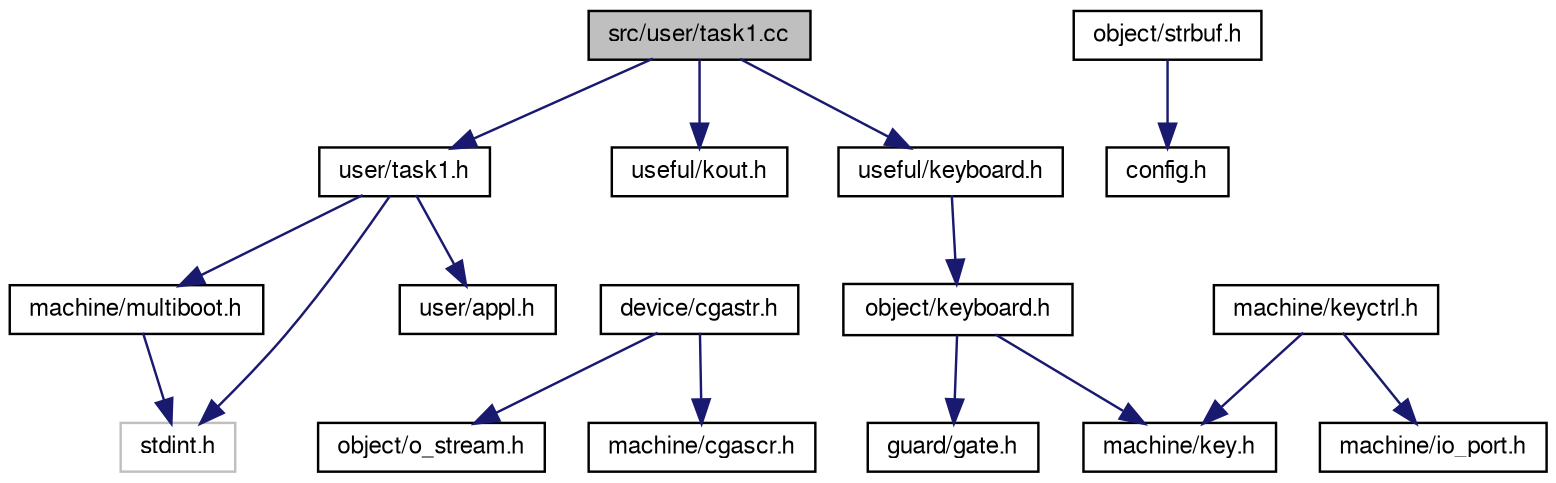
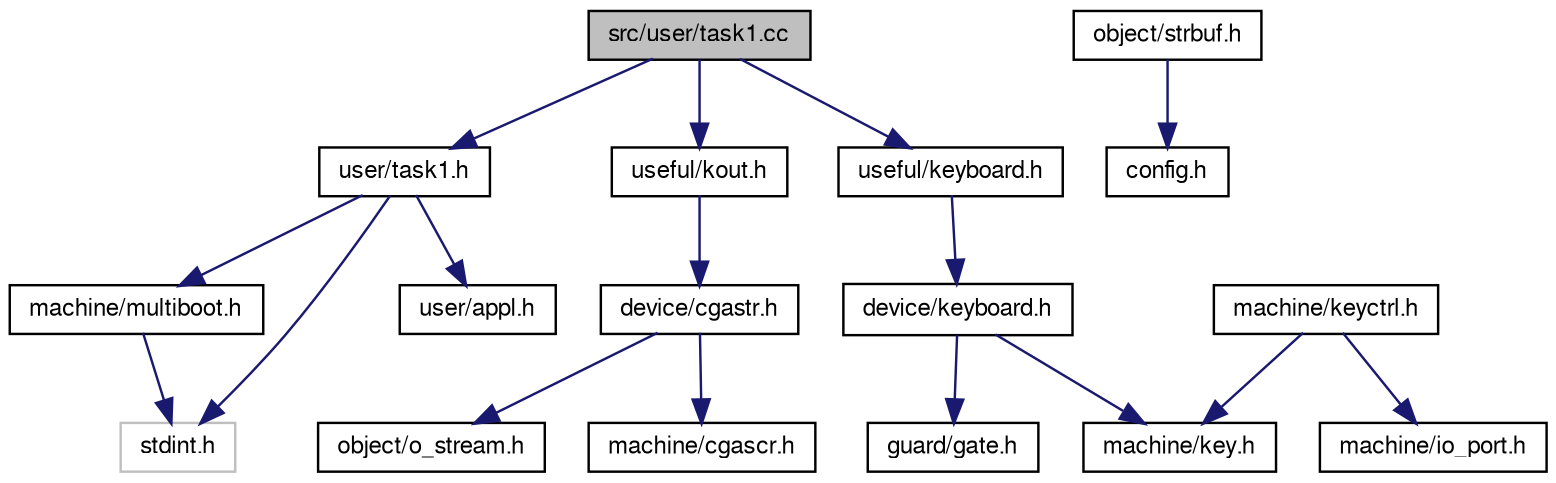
edge "useful/kout.h" -> "device/cgastr.h": added
node "object/keyboard.h": label "object/keyboard.h" -> "device/keyboard.h"
